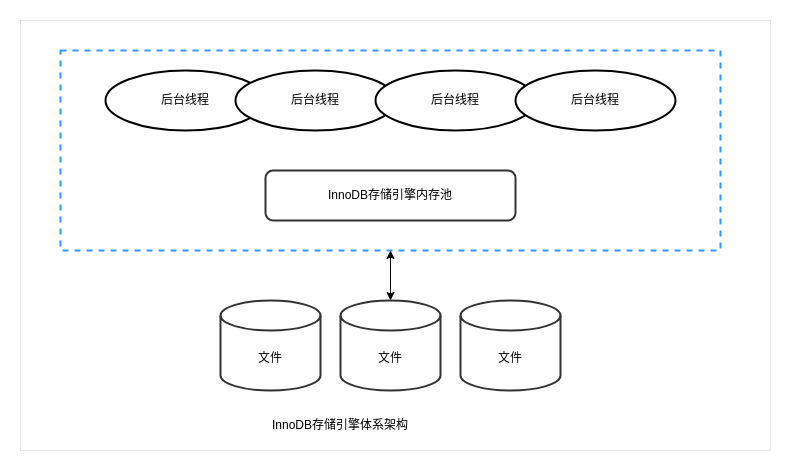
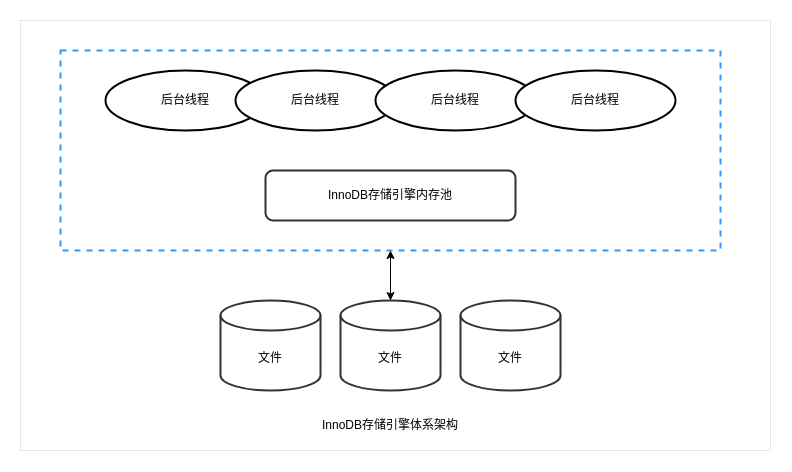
node "InnoDB存储引擎体系架构": moved (341, 426) -> (391, 426)
